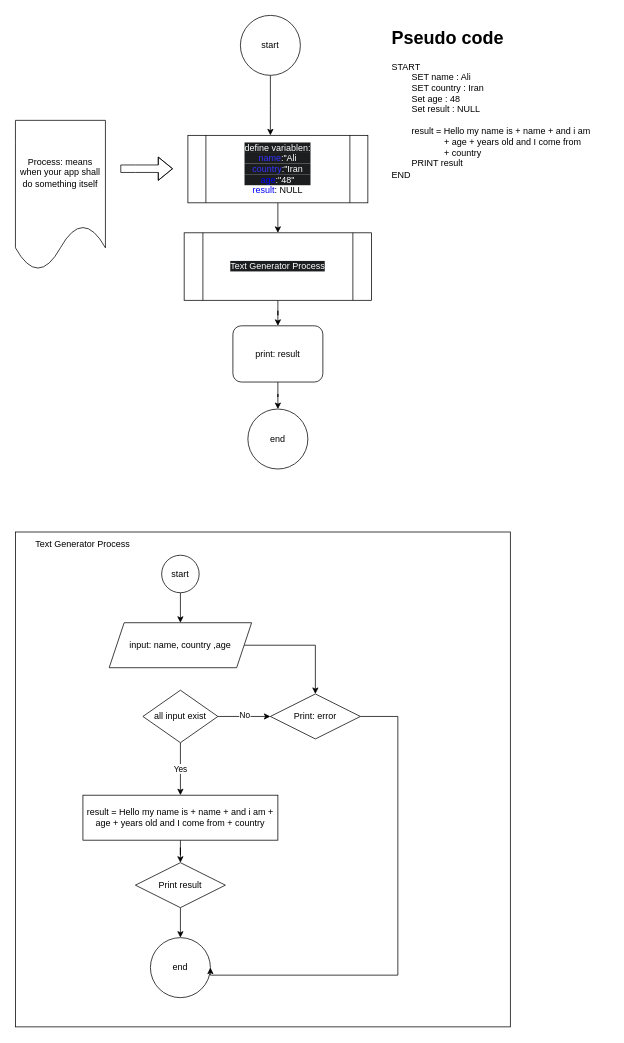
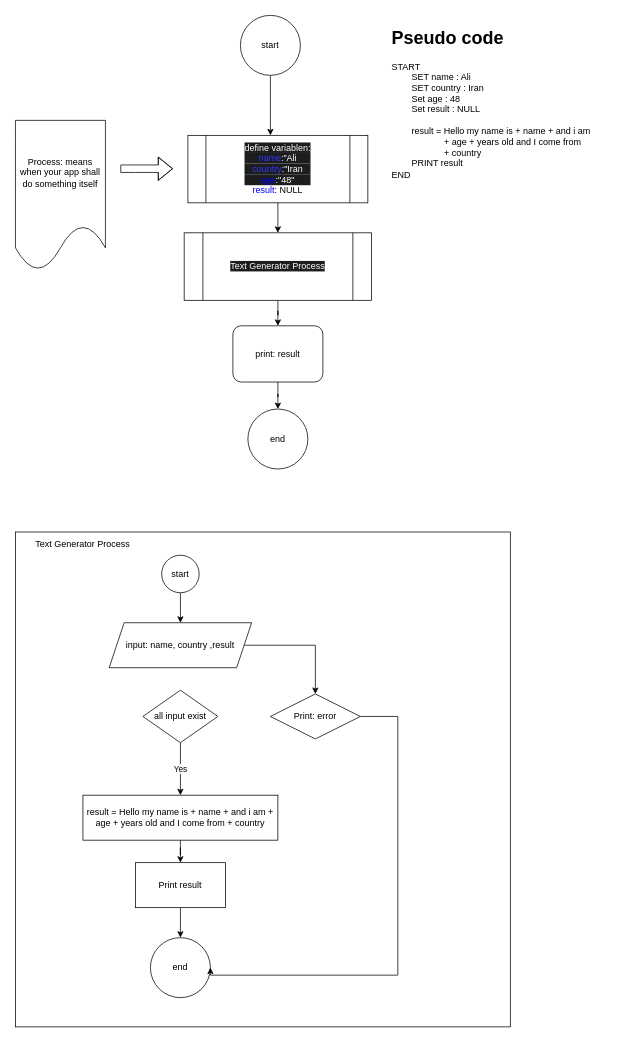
node "input: name, country ,age": label "input: name, country ,age" -> "input: name, country ,result"
edge "all input exist" -> "Print: error": removed, label "No"
node "Print result": shape diamond -> rectangle
